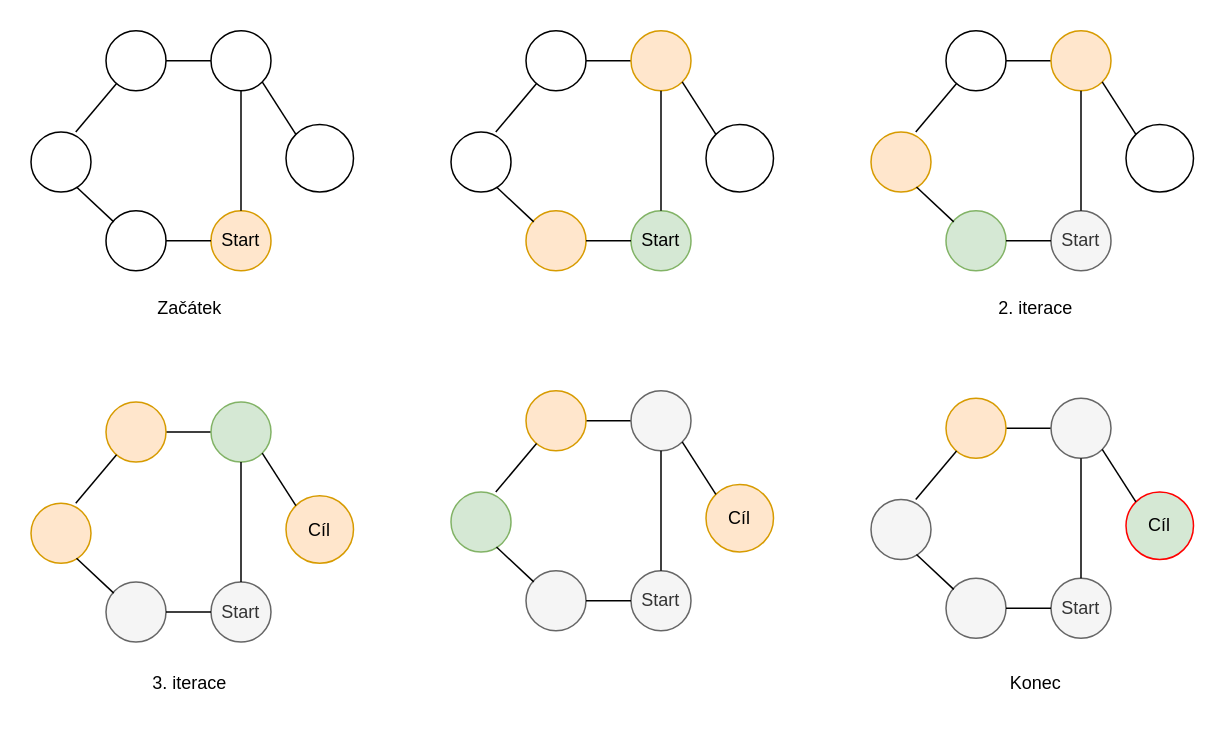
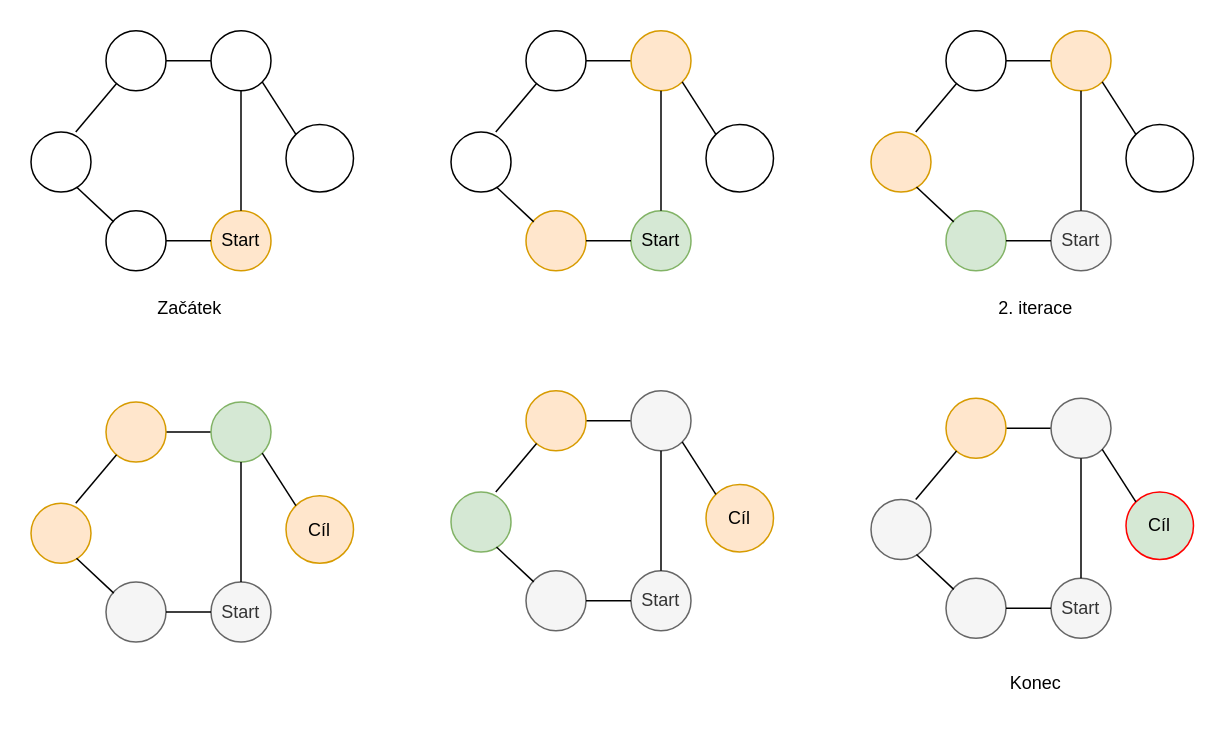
node "3. iterace": removed
